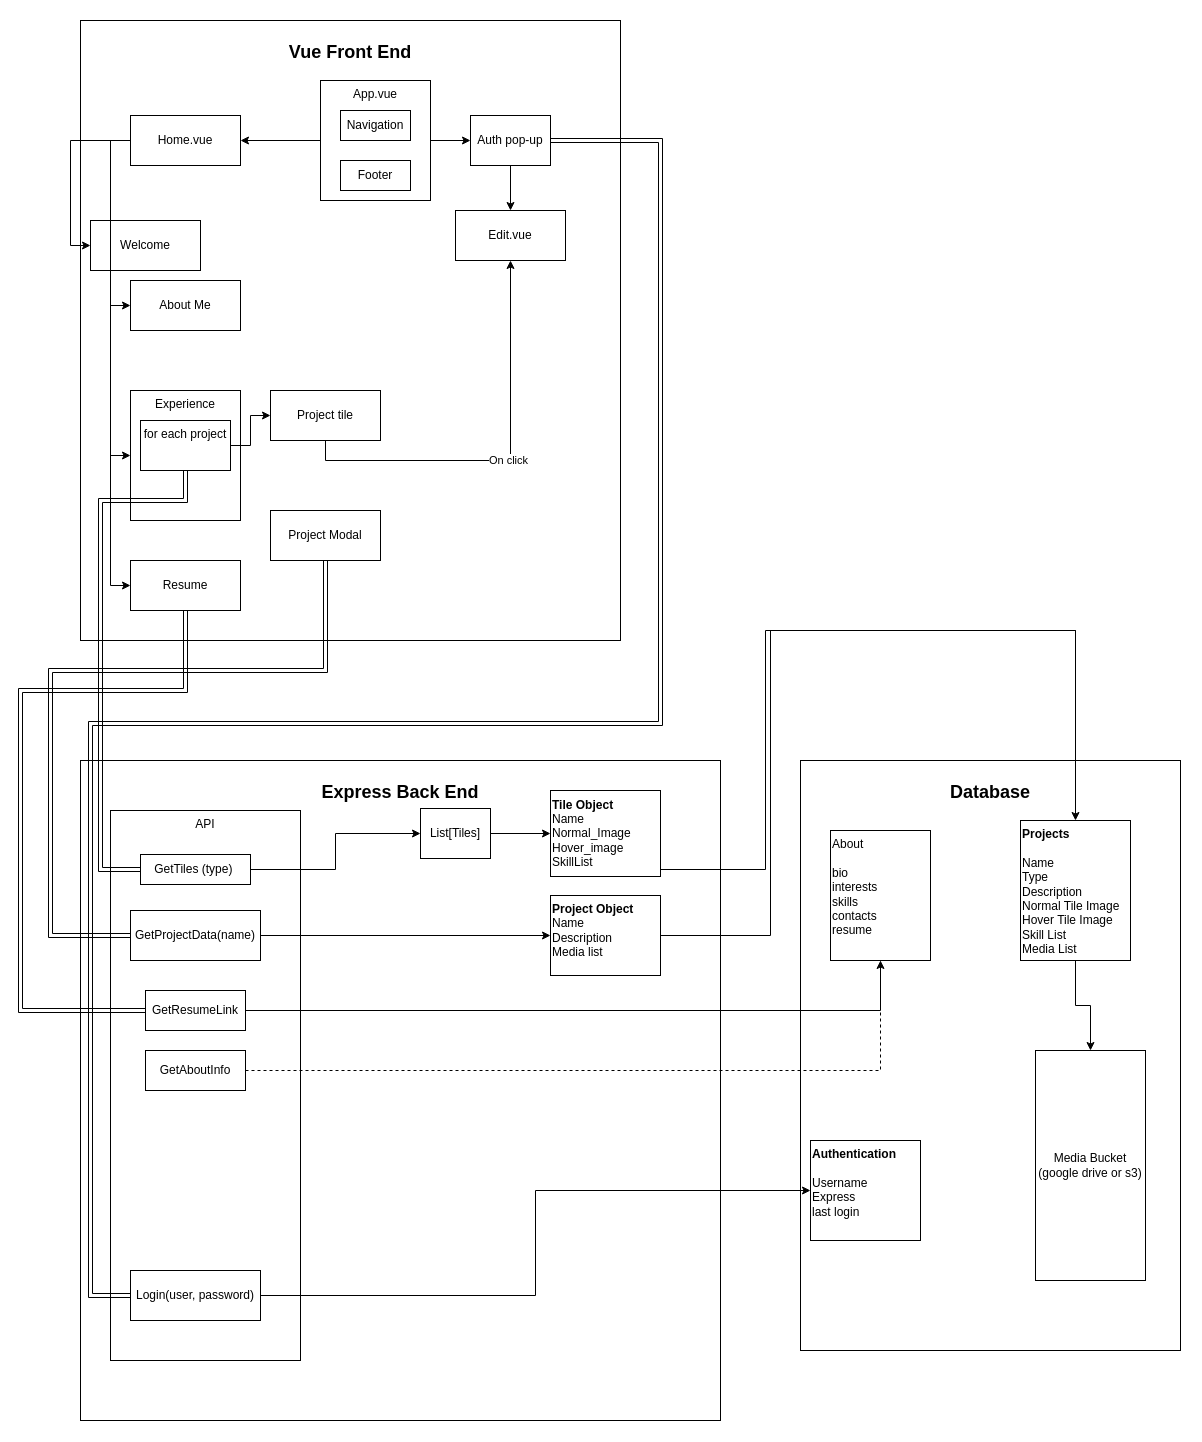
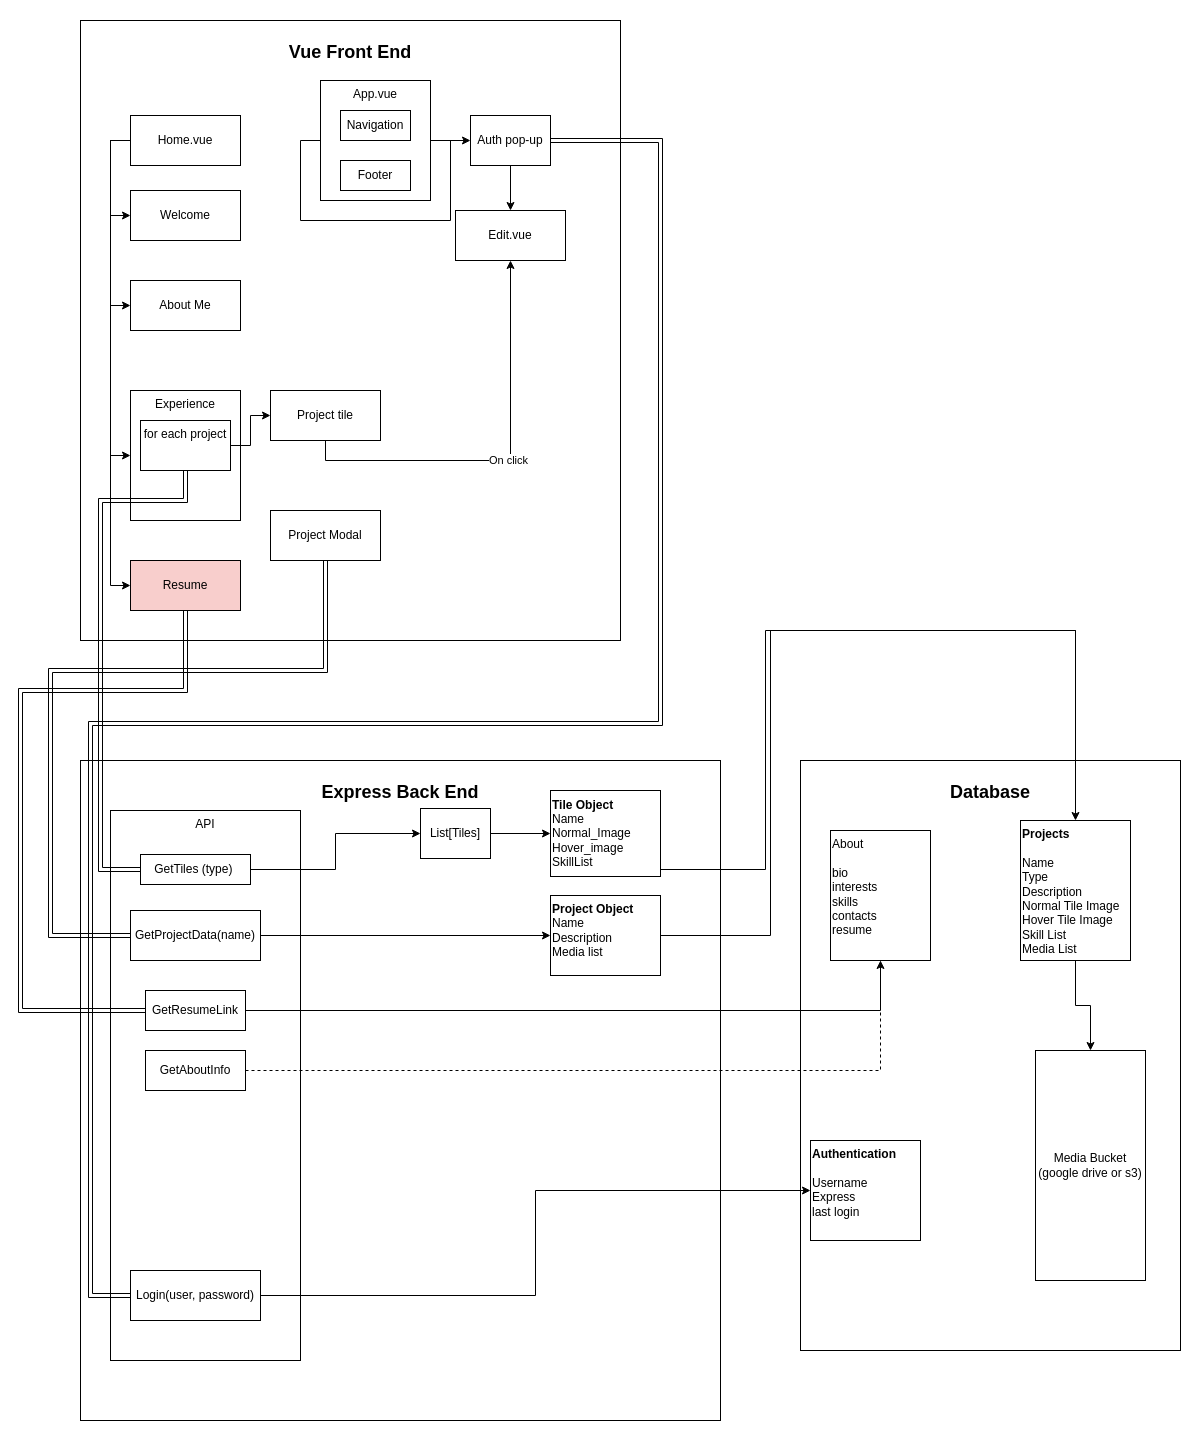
edge "App.vue" -> "Home.vue": now "App.vue" -> "Footer"
node "Welcome": moved (146, 246) -> (186, 216)
node "Resume": fillcolor #ffffff -> #f8cecc
